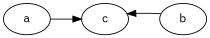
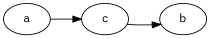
edge "b" -> "c": reversed
